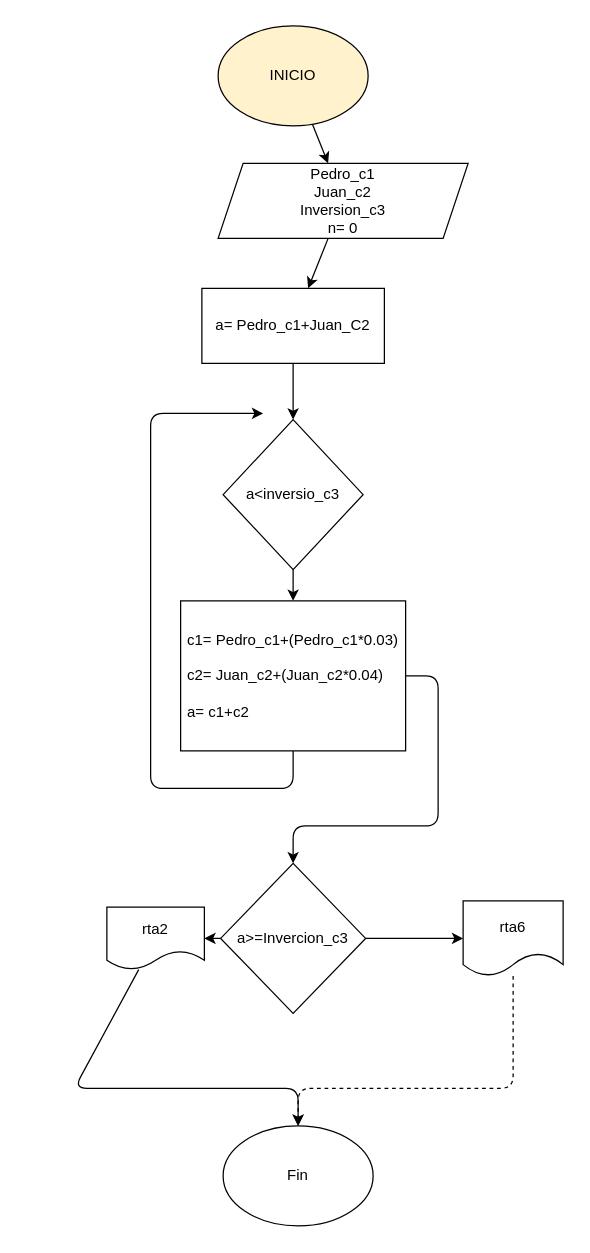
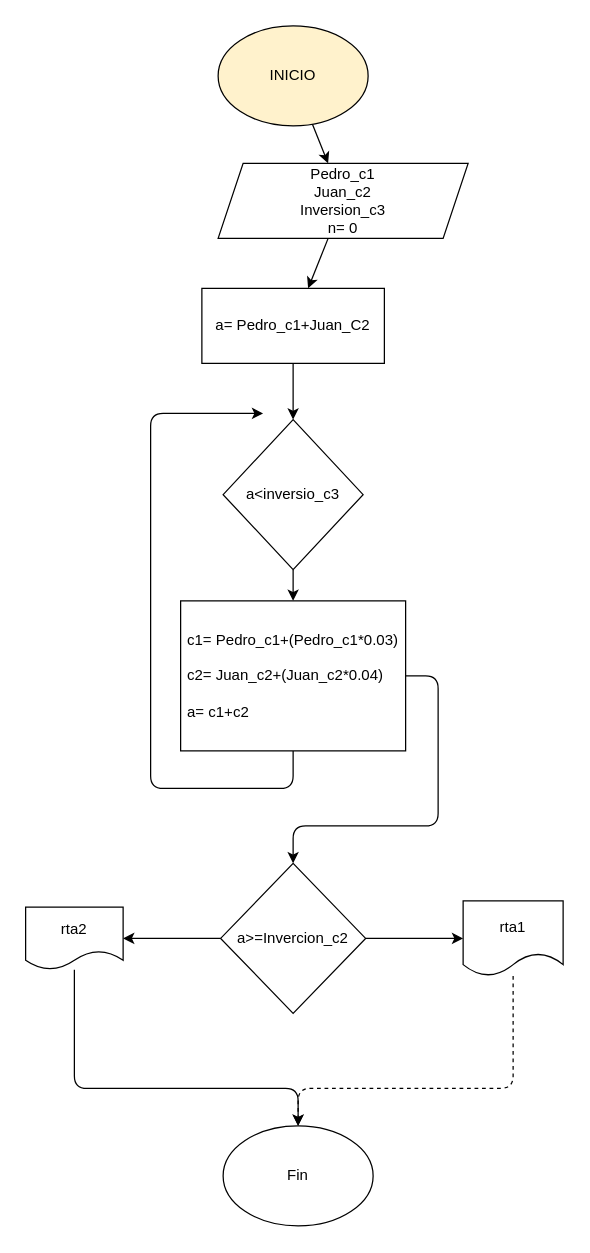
node "rta6": label "rta6" -> "rta1"
node "rta2": moved (156, 938) -> (74, 938)
node "a>=Invercion_c3": label "a>=Invercion_c3" -> "a>=Invercion_c2"
